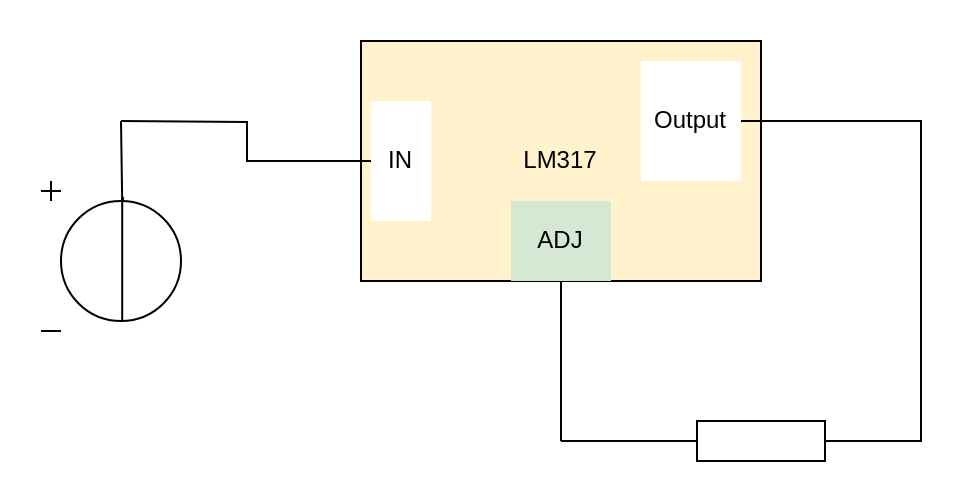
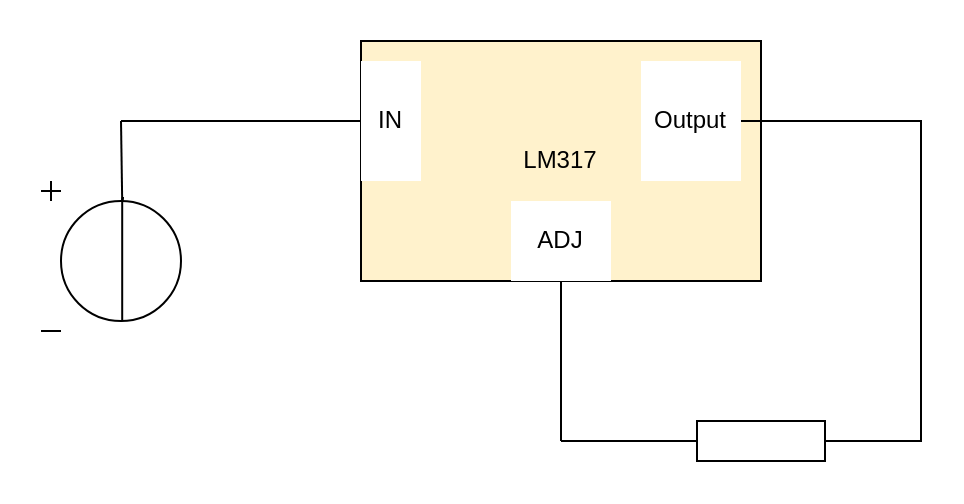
node "IN": moved (401, 161) -> (391, 121)
node "ADJ": fillcolor #d5e8d4 -> #ffffff
